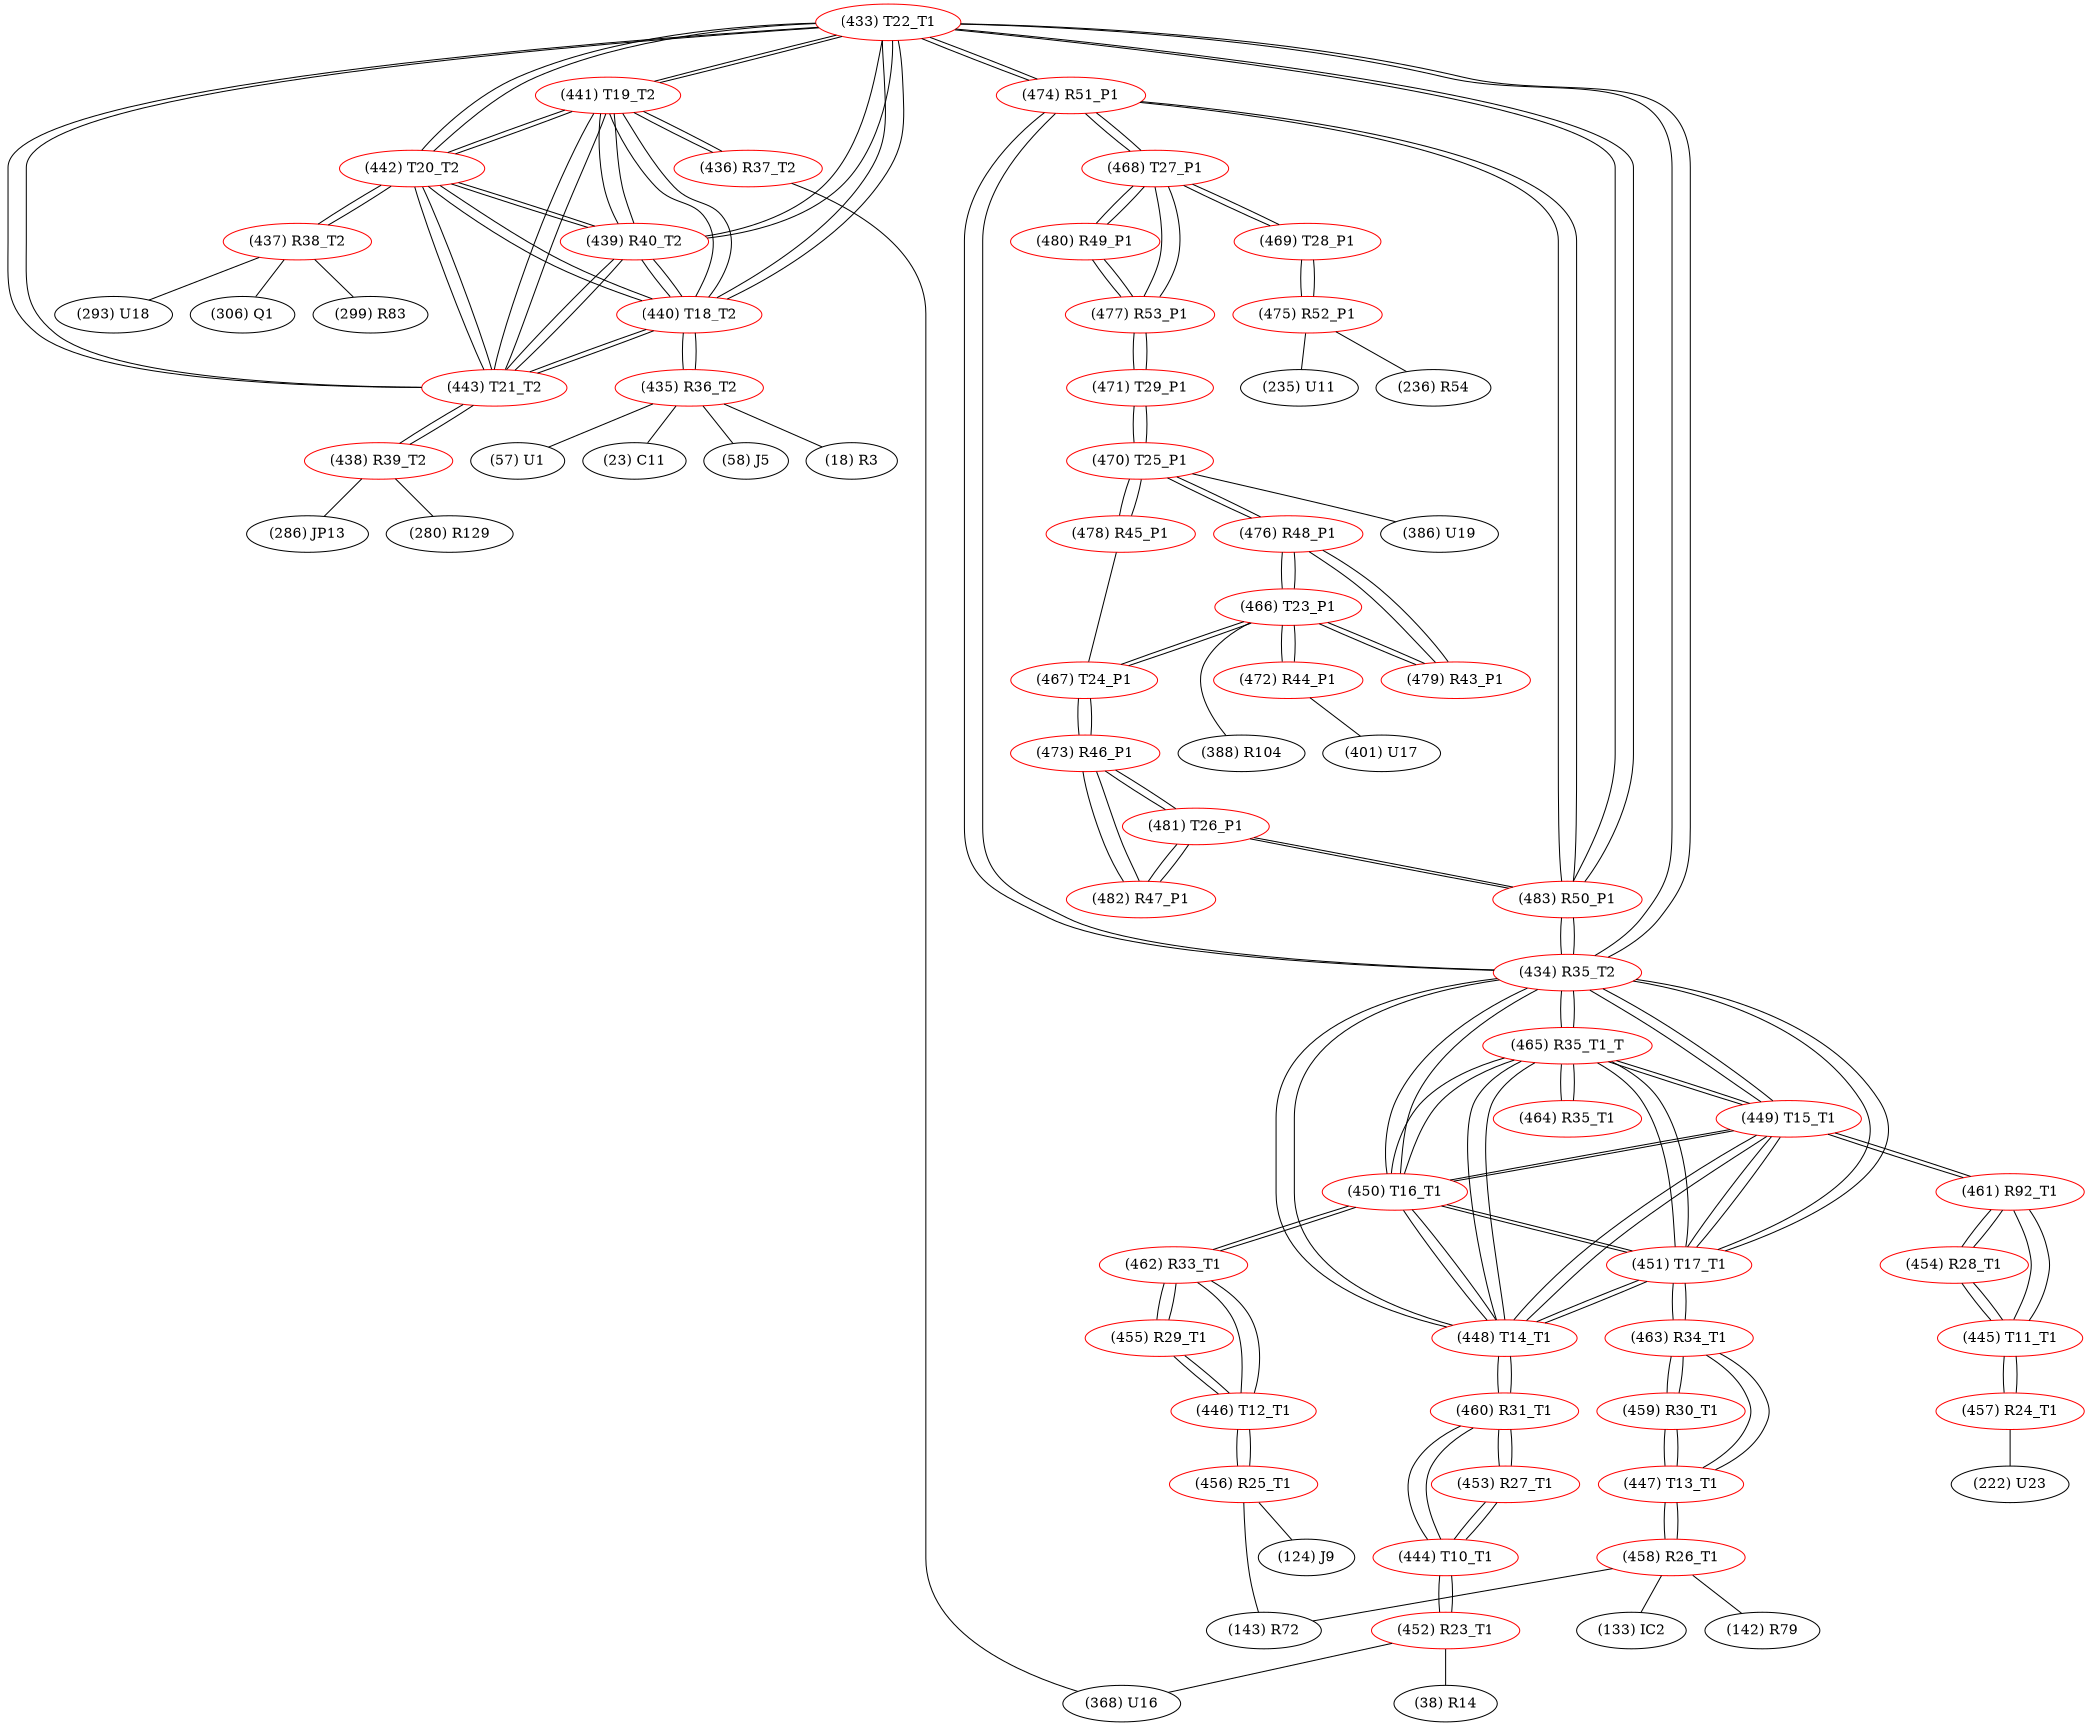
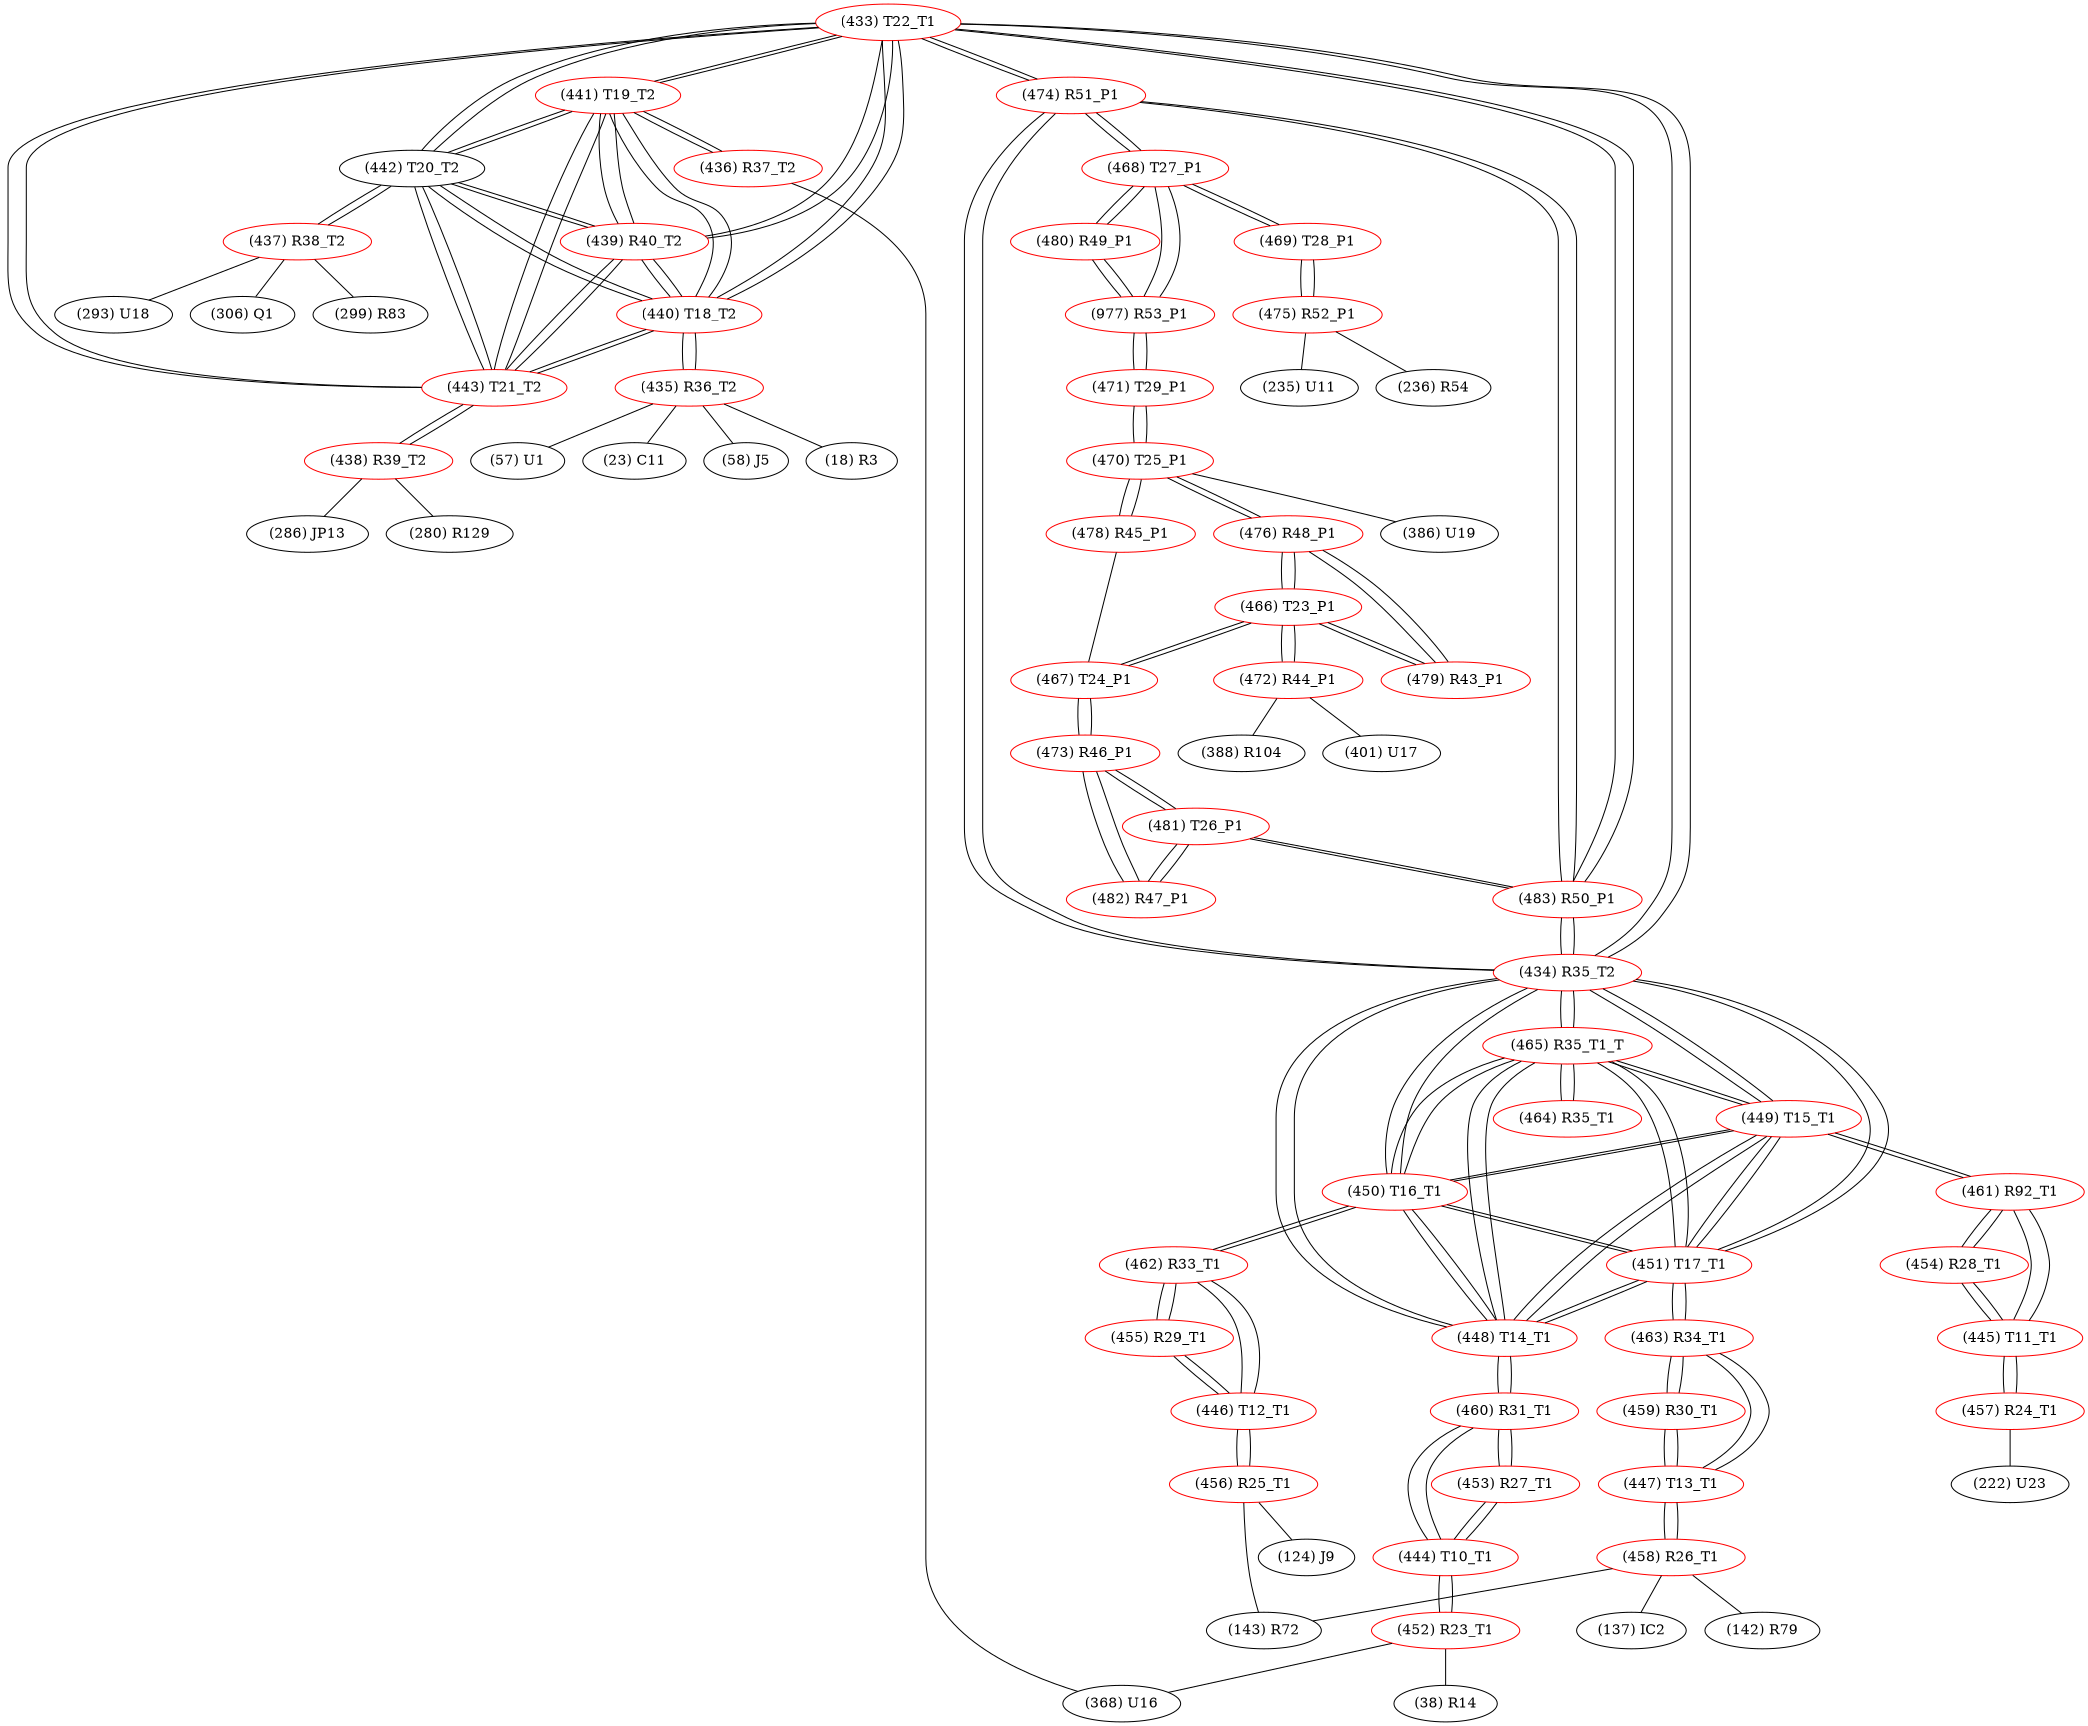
node "(442) T20_T2": color red -> black
node "(477) R53_P1": label "(477) R53_P1" -> "(977) R53_P1"
edge "(466) T23_P1" -- "(388) R104": now "(472) R44_P1" -- "(388) R104"
node "(133) IC2": label "(133) IC2" -> "(137) IC2"
